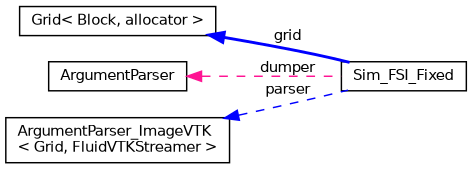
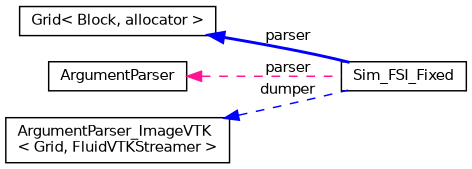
edge "Sim_FSI_Fixed" -> "Grid< Block, allocator >": label " grid" -> " parser"
edge "Sim_FSI_Fixed" -> "ArgumentParser": label " dumper" -> " parser"
edge "Sim_FSI_Fixed" -> "ArgumentParser_ImageVTK < Grid, FluidVTKStreamer >": label " parser" -> " dumper"
